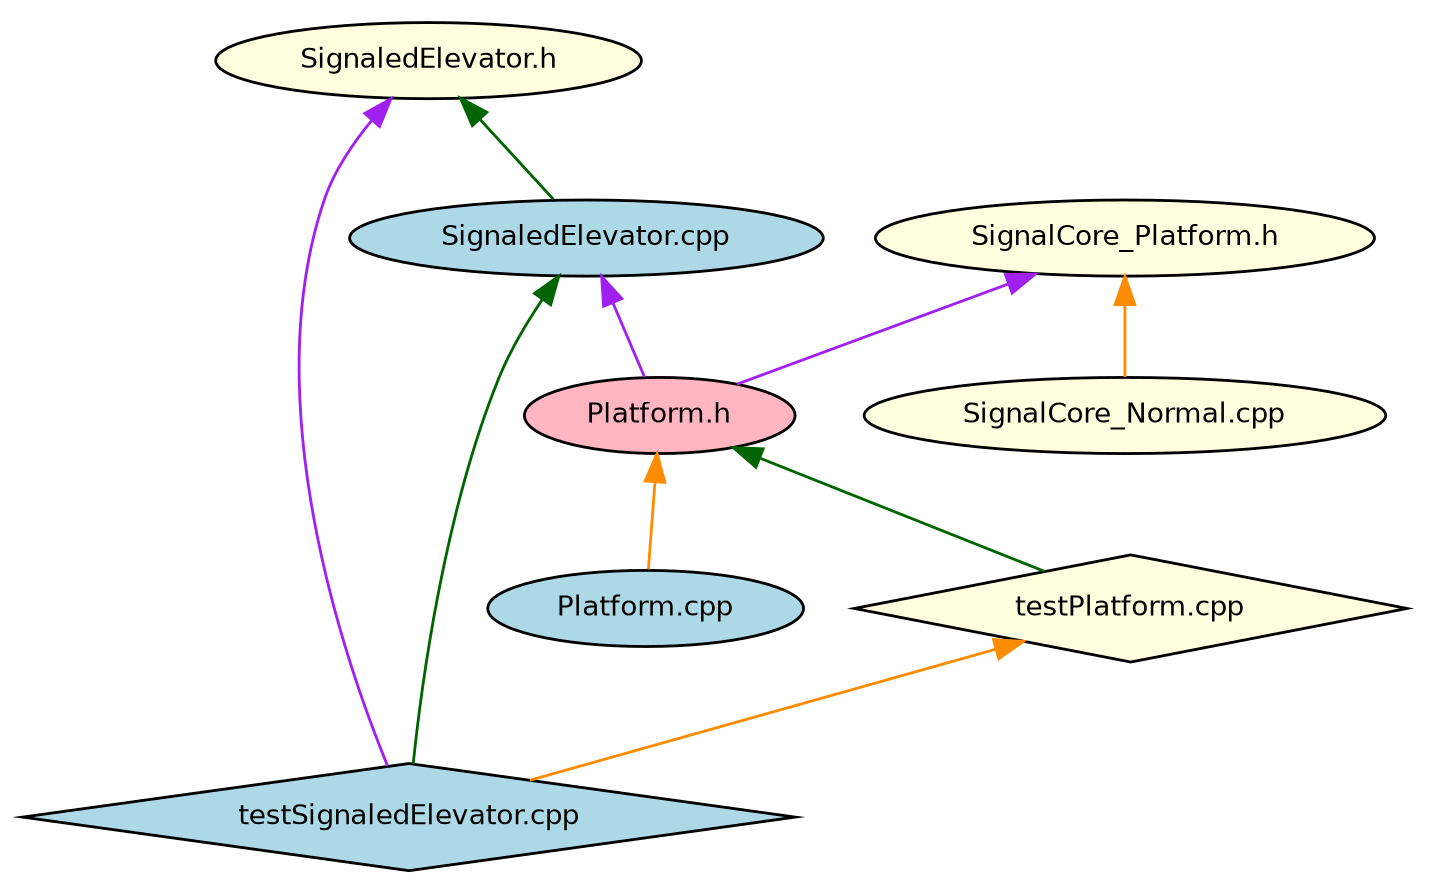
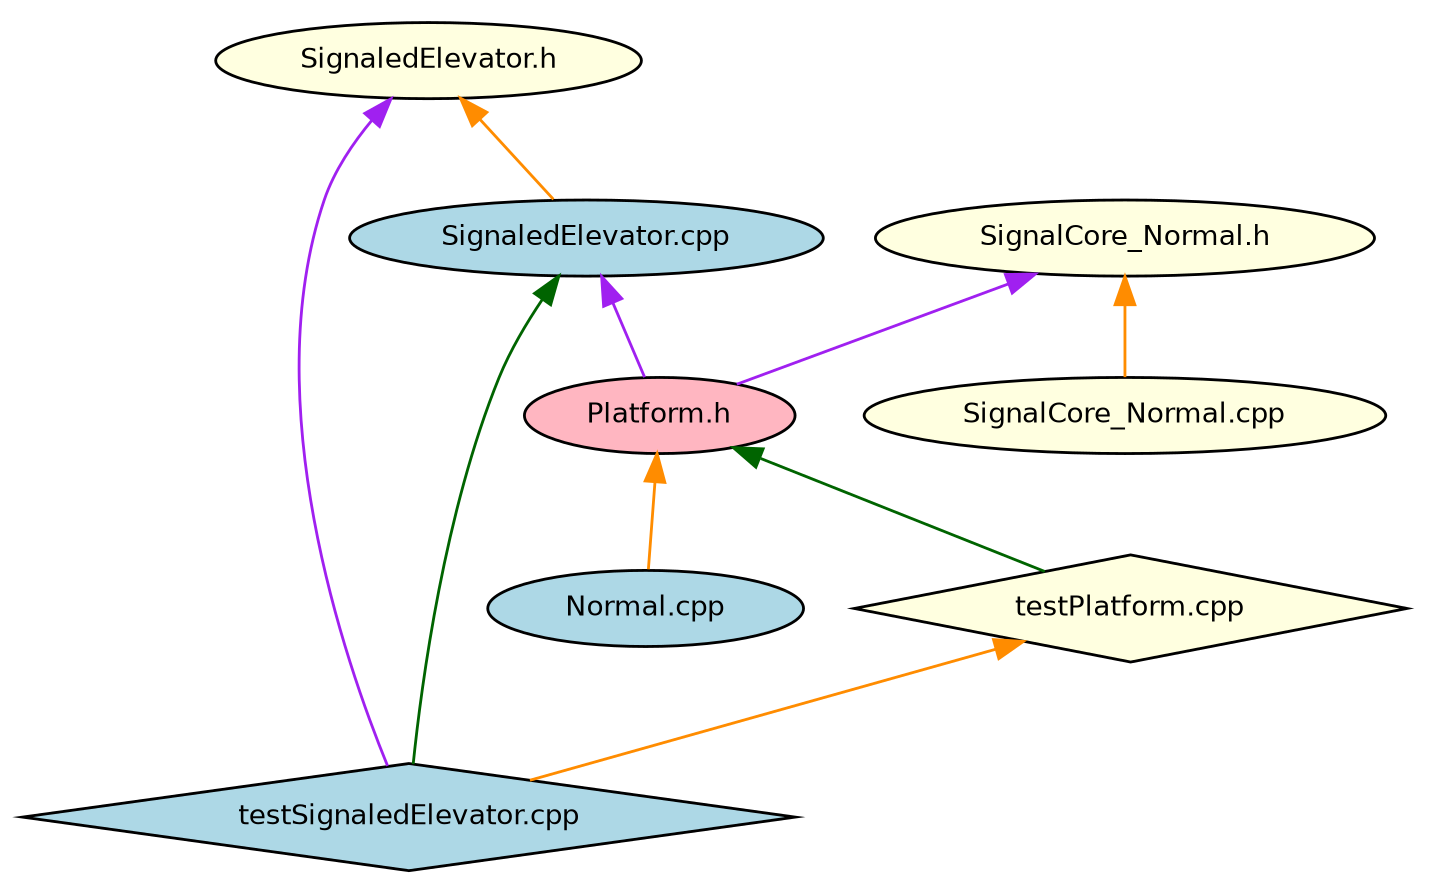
edge "SignaledElevator.cpp" -> "SignaledElevator.h": color darkgreen -> darkorange
node "SignalCore_Platform.h": label "SignalCore_Platform.h" -> "SignalCore_Normal.h"
node "Platform.cpp": label "Platform.cpp" -> "Normal.cpp"
